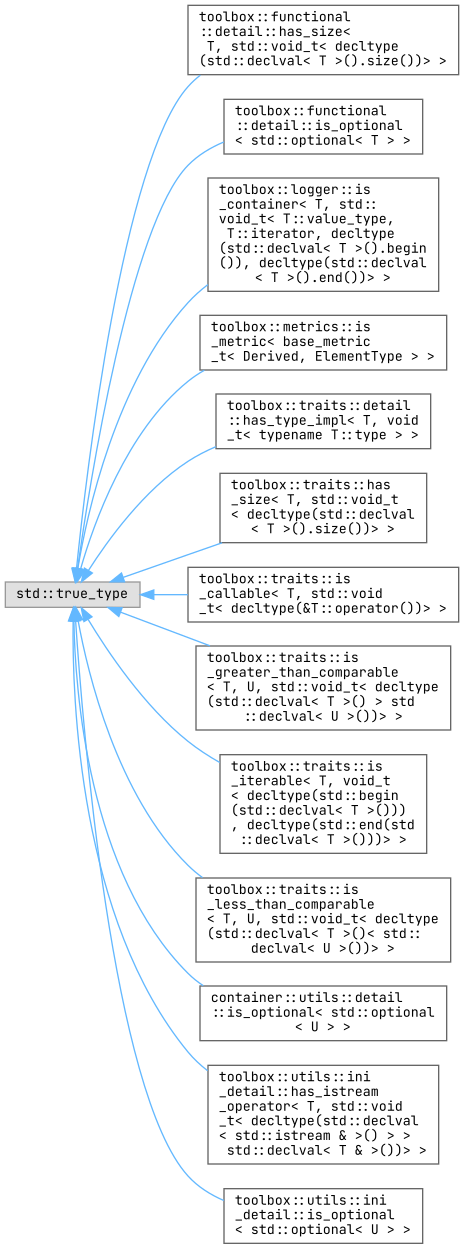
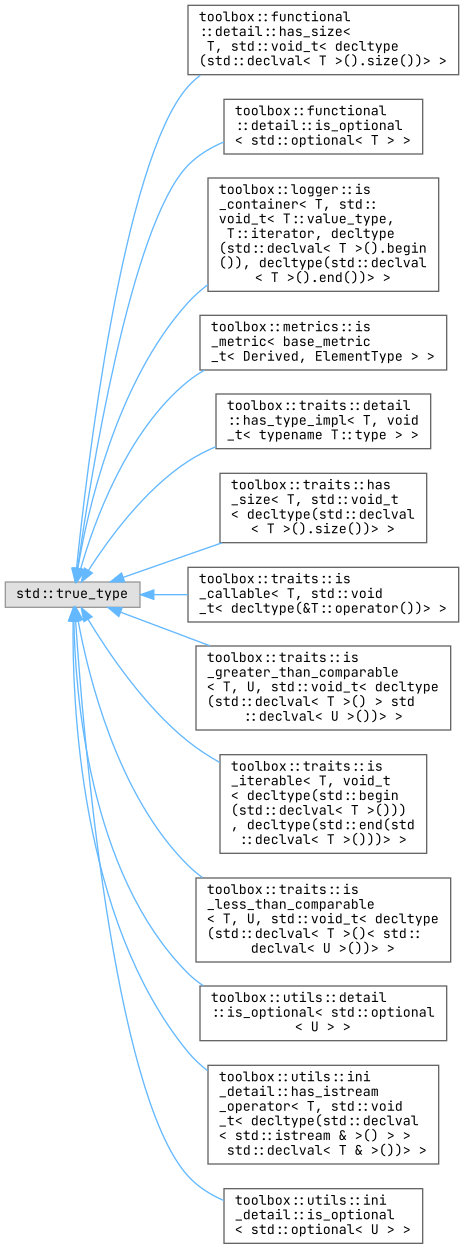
node "container::utils::detail ::is_optional< std::optional < U > >": label "container::utils::detail ::is_optional< std::optional < U > >" -> "toolbox::utils::detail ::is_optional< std::optional < U > >"
